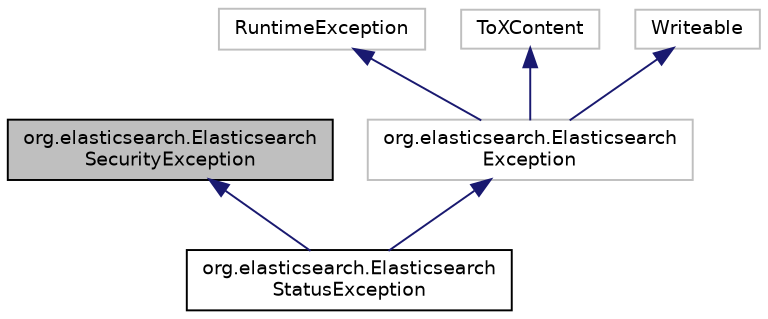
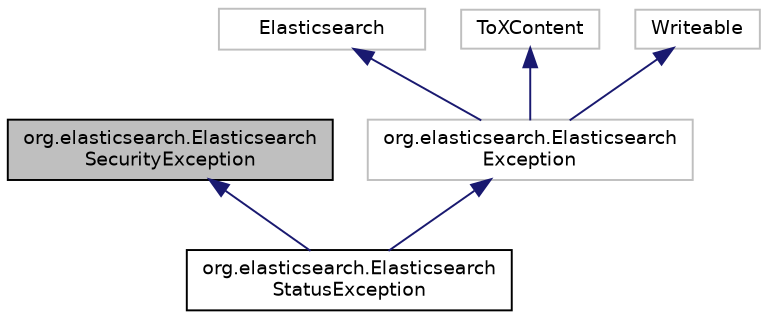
node "RuntimeException": label "RuntimeException" -> "Elasticsearch"
